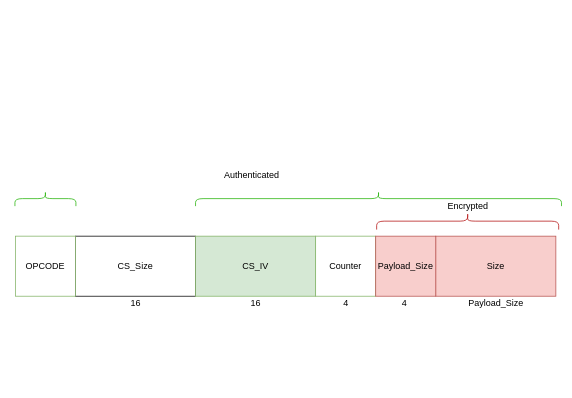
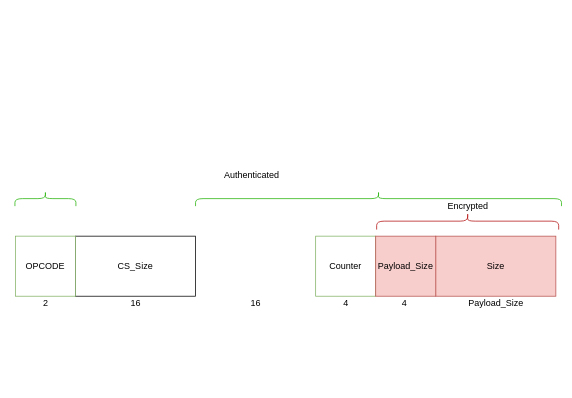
node "CS_IV": removed
node "2": added
